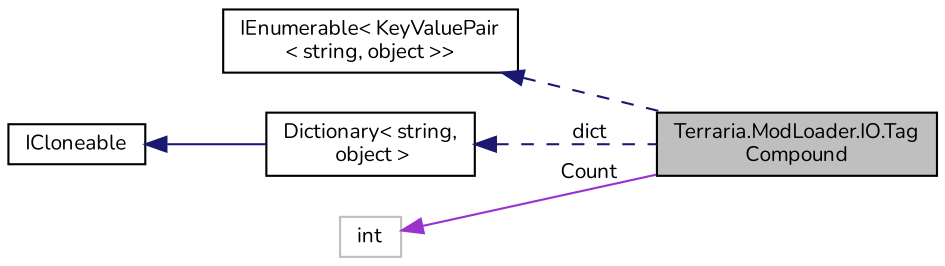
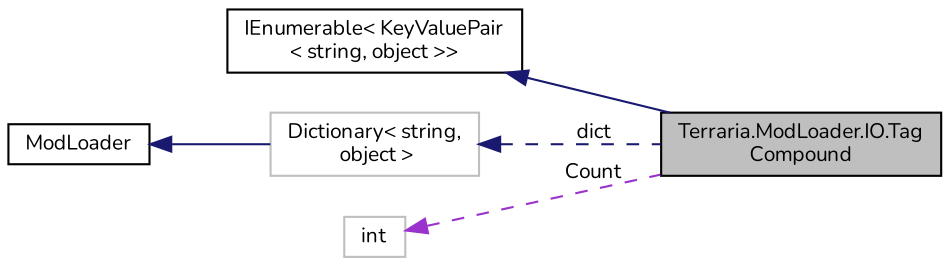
edge "Terraria.ModLoader.IO.Tag Compound" -> "IEnumerable< KeyValuePair < string, object >>": style dashed -> solid
node "ICloneable": label "ICloneable" -> "ModLoader"
node "Dictionary< string, object >": color black -> grey75
edge "Terraria.ModLoader.IO.Tag Compound" -> "int": style solid -> dashed
